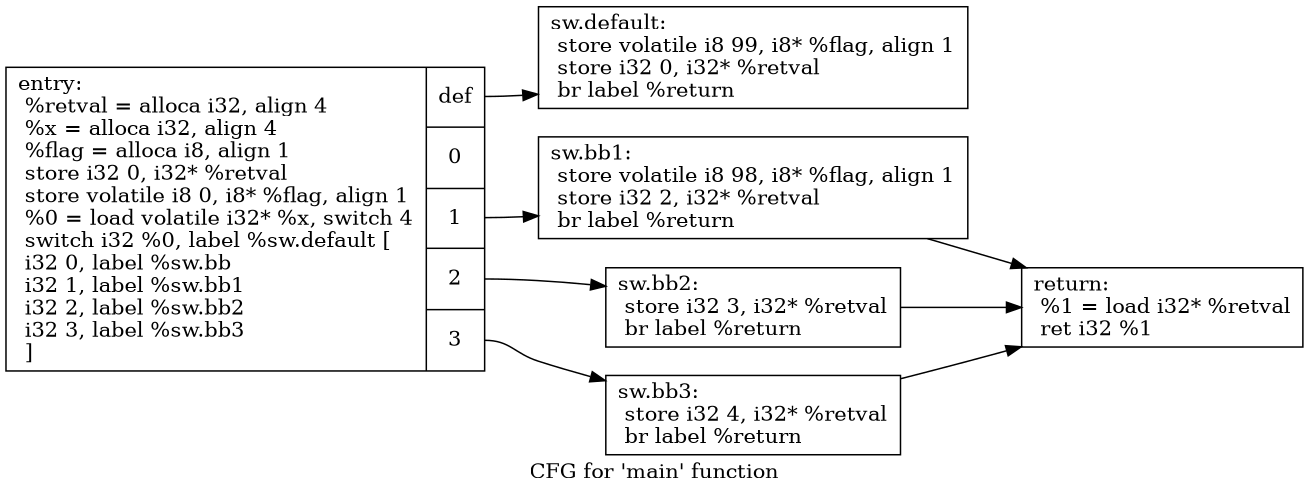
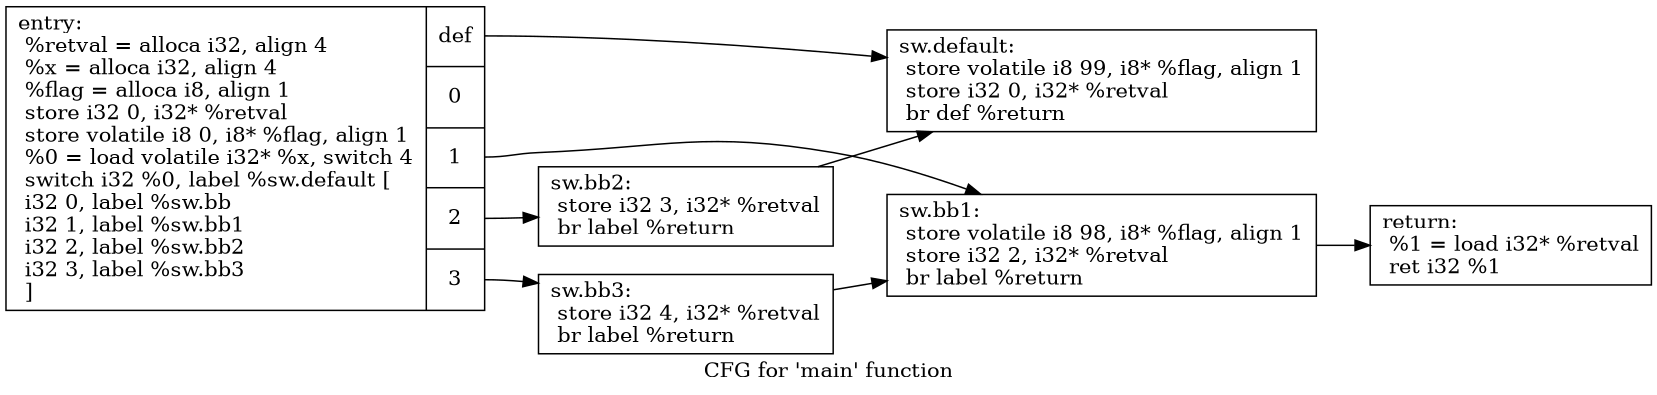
node "sw.default:": text "br label %return" -> "br def %return"
edge "sw.bb2:" -> "return:": now "sw.bb2:" -> "sw.default:"
edge "sw.bb3:" -> "return:": now "sw.bb3:" -> "sw.bb1:"
